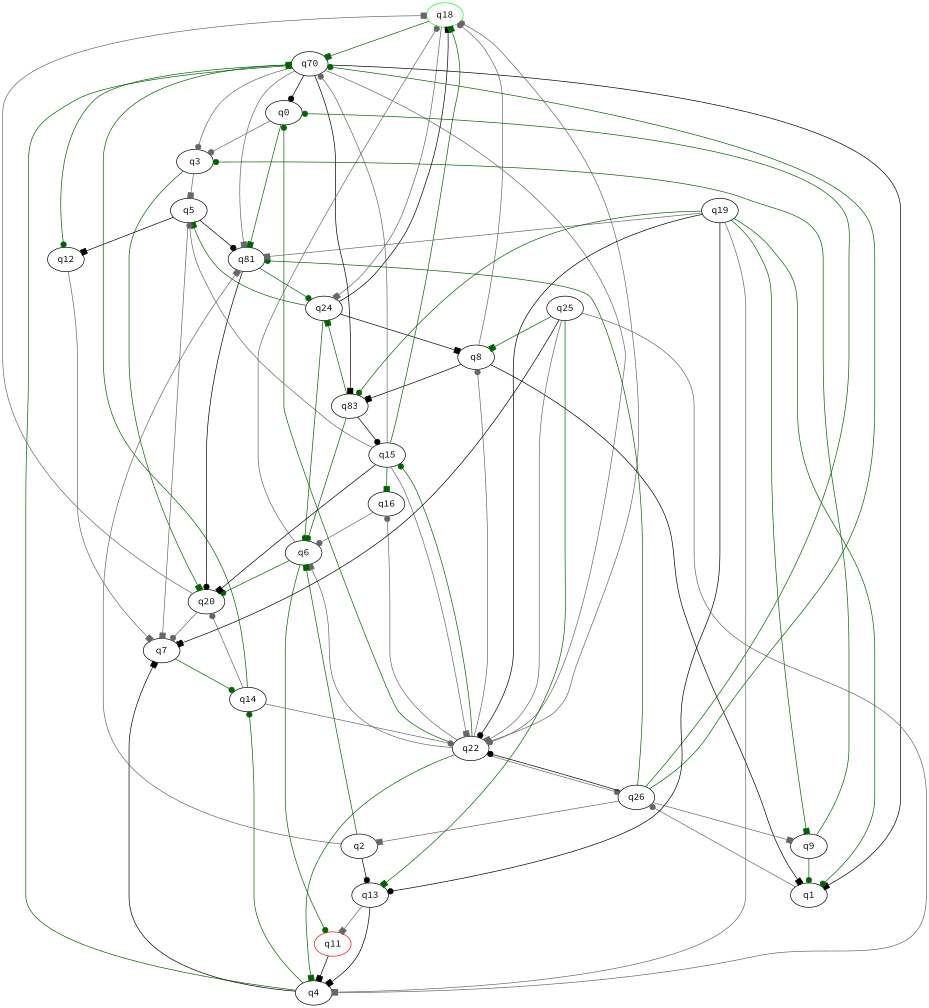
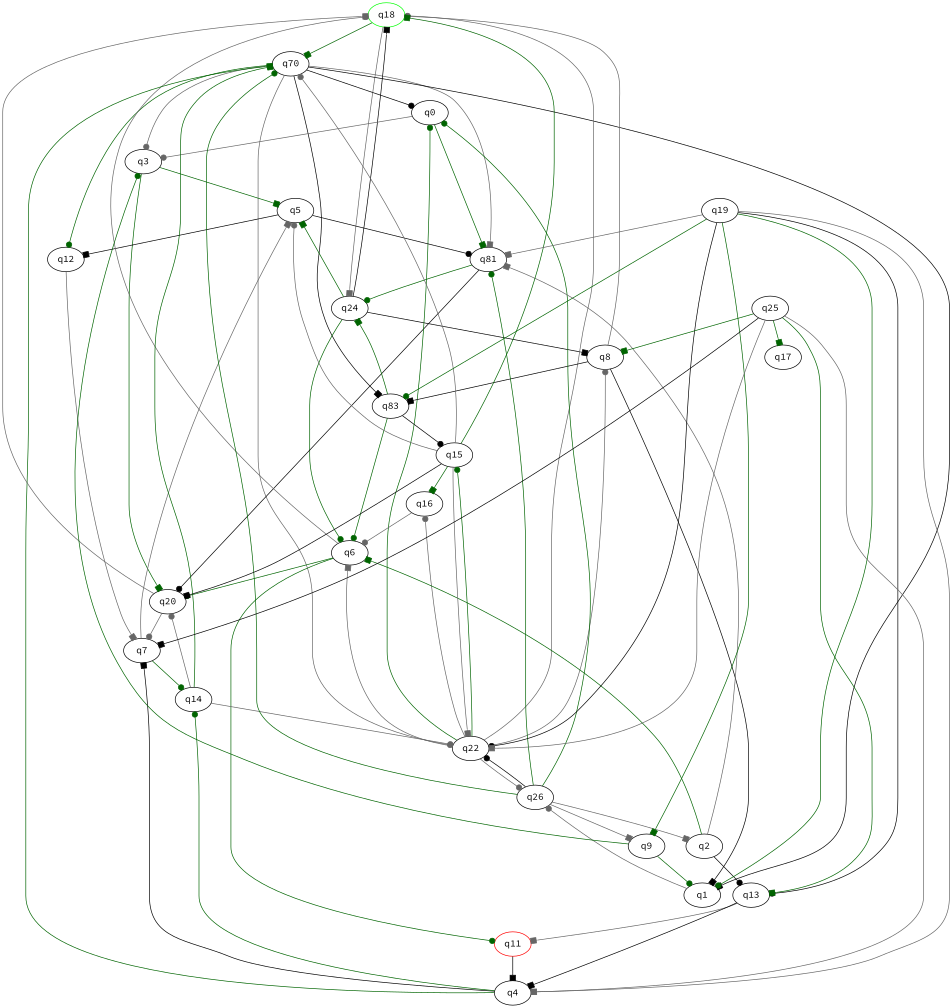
edge "q3" -> "q5": color gray40 -> darkgreen
node "q17": added
edge "q5" -> "q7": reversed
edge "q22" -> "q4": removed
